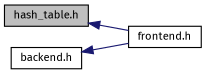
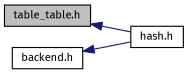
node "hash_table.h": label "hash_table.h" -> "table_table.h"
node "frontend.h": label "frontend.h" -> "hash.h"
